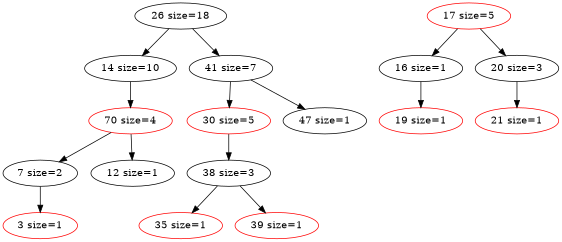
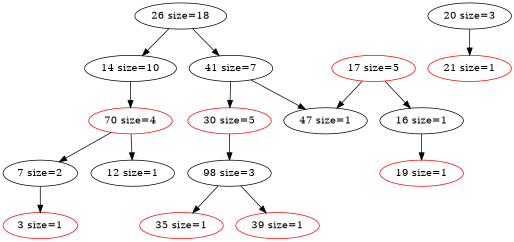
edge "17 size=5" -> "20 size=3": now "17 size=5" -> "47 size=1"
node "38 size=3": label "38 size=3" -> "98 size=3"
